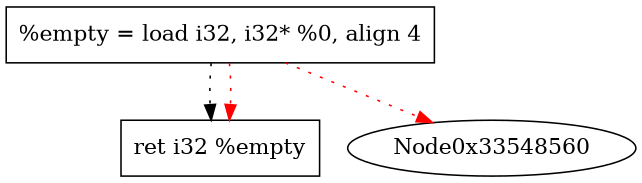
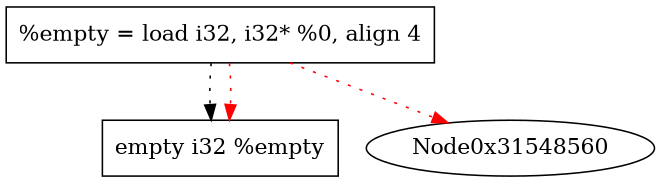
node "ret i32 %empty": label "ret i32 %empty" -> "empty i32 %empty"
node "Node0x33548560": label "Node0x33548560" -> "Node0x31548560"
